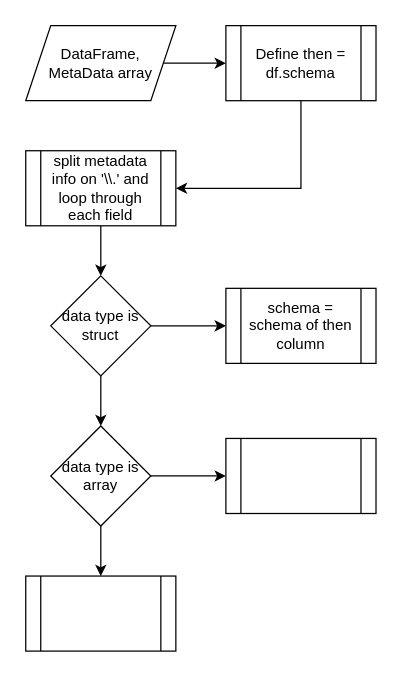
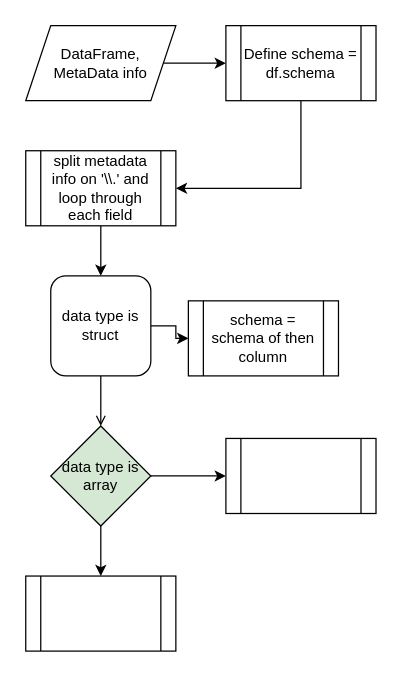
node "DataFrame, MetaData array": label "DataFrame, MetaData array" -> "DataFrame, MetaData info"
node "Define then = df.schema": label "Define then = df.schema" -> "Define schema = df.schema"
node "data type is struct": shape diamond -> rounded rectangle
node "schema = schema of then column": moved (301, 326) -> (263, 338)
edge "data type is struct" -> "data type is array": arrowhead classic -> open
node "data type is array": fillcolor #ffffff -> #d5e8d4
